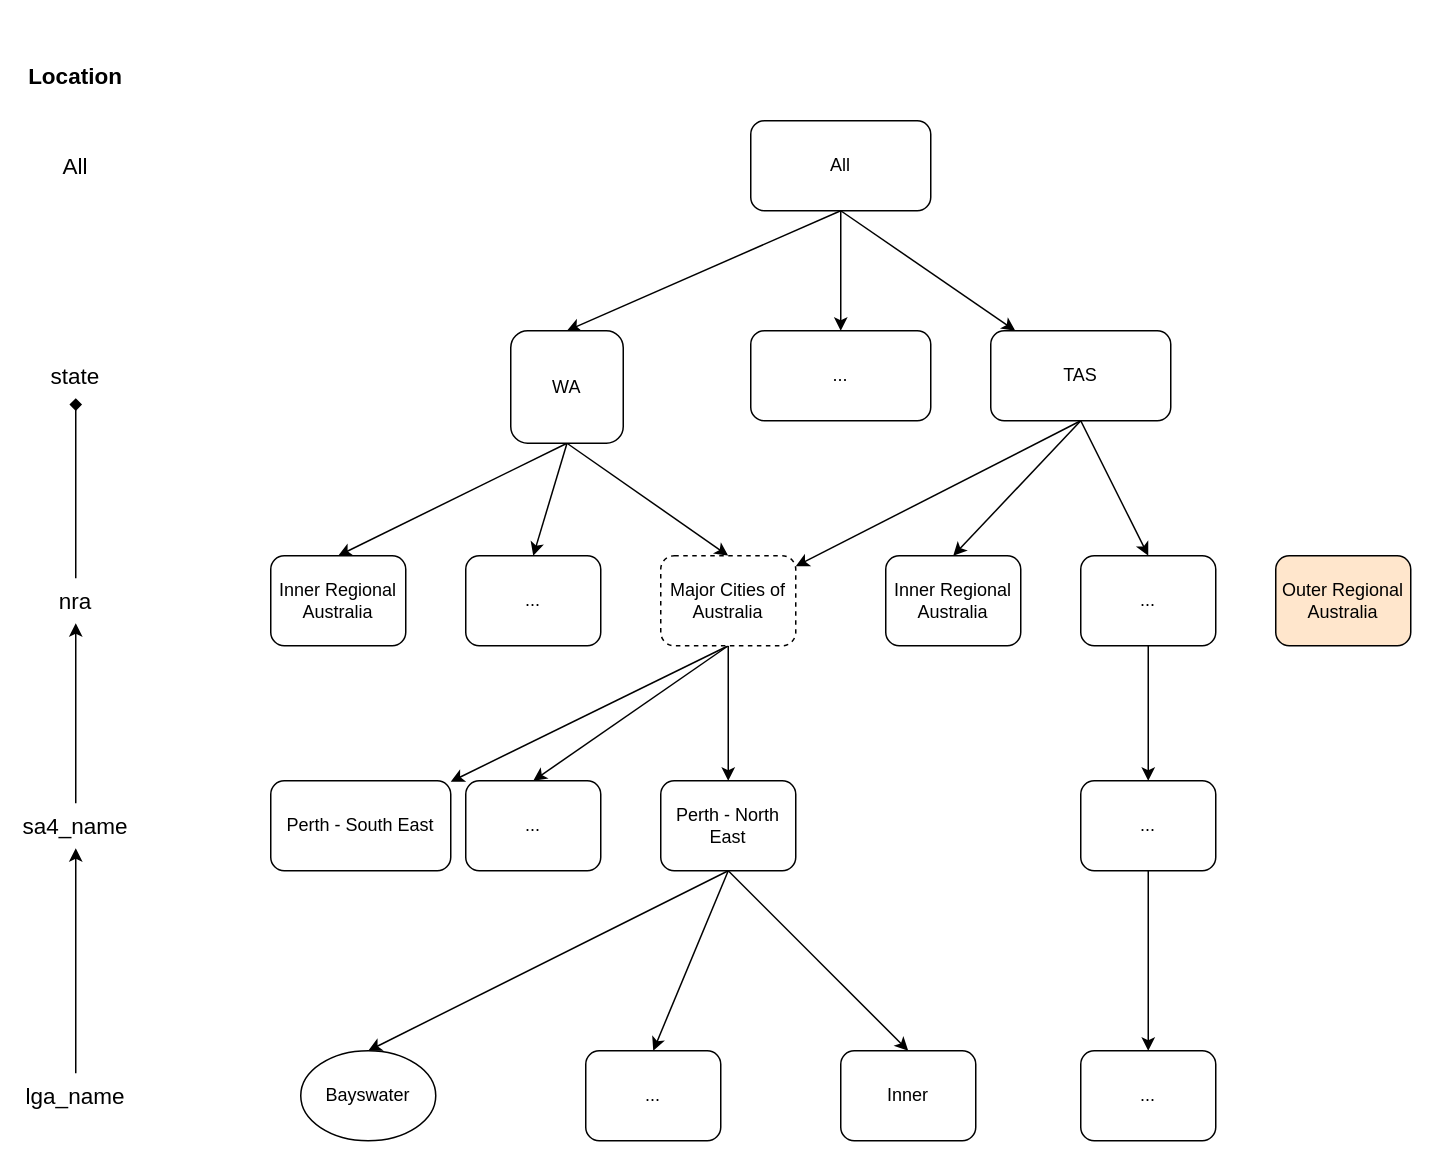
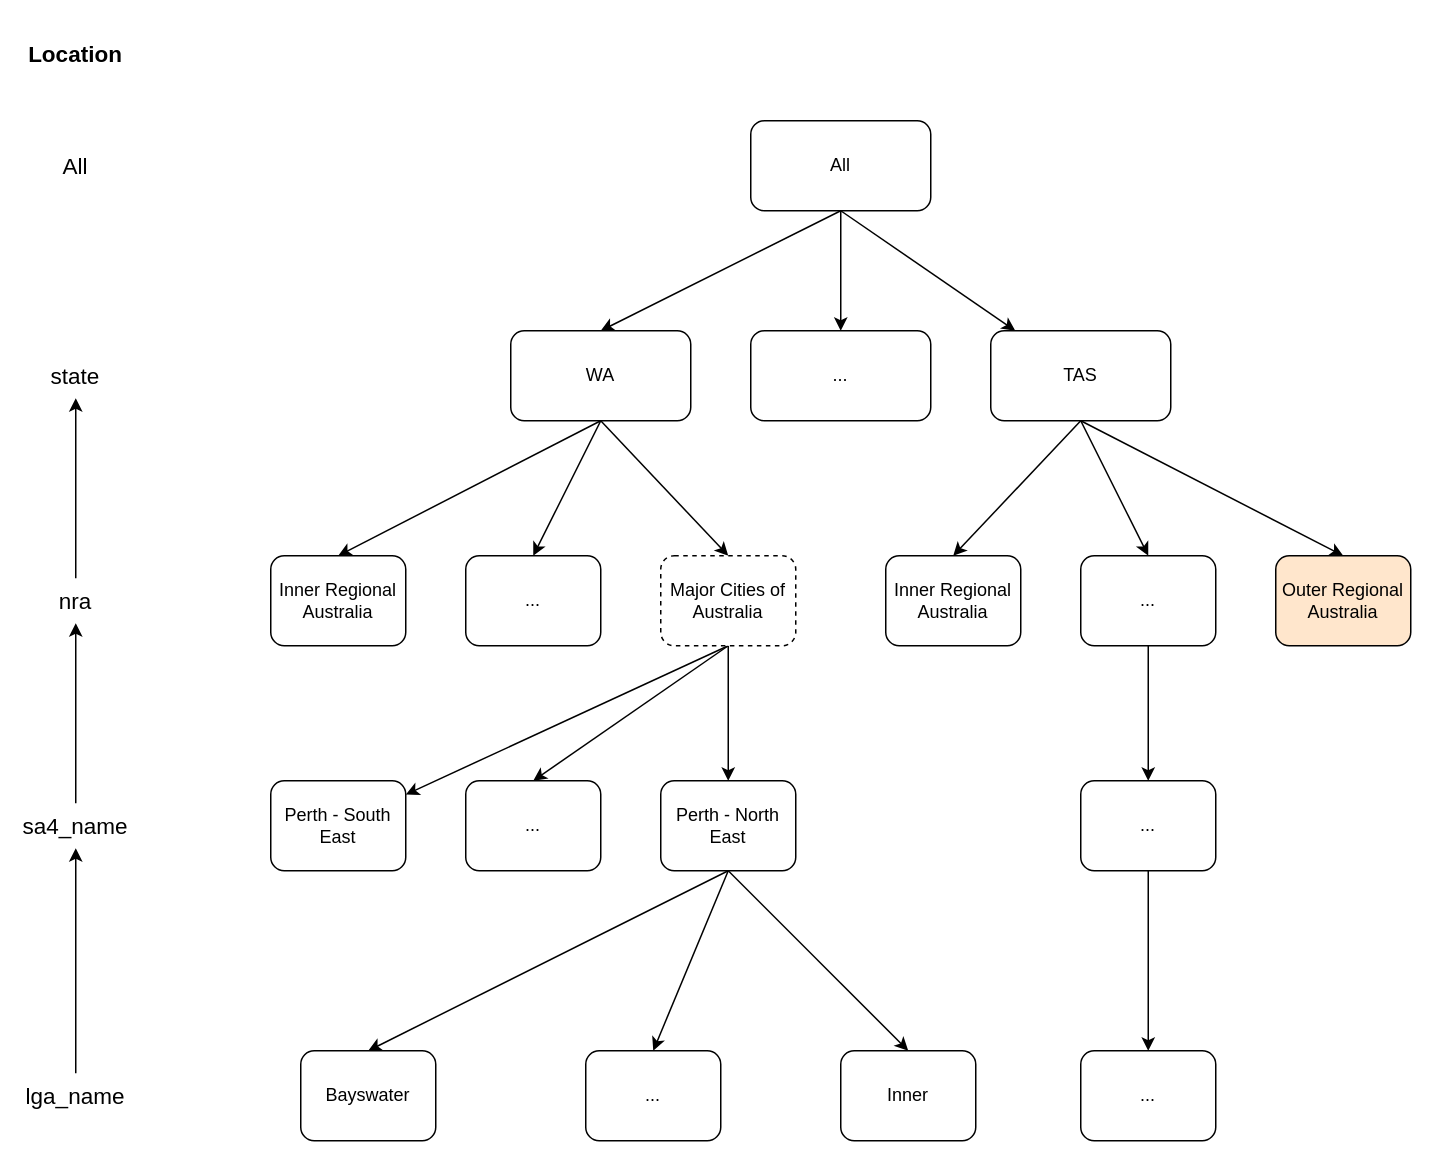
node "Location": moved (76, 76) -> (76, 53)
node "WA": size 113x113 -> 180x90
edge "nra" -> "state": arrowhead diamond -> classic
edge "TAS" -> "Major Cities of Australia": now "TAS" -> "Outer Regional Australia"
node "Perth - South East": size 180x90 -> 135x90
node "Bayswater": shape ellipse -> rounded rectangle
